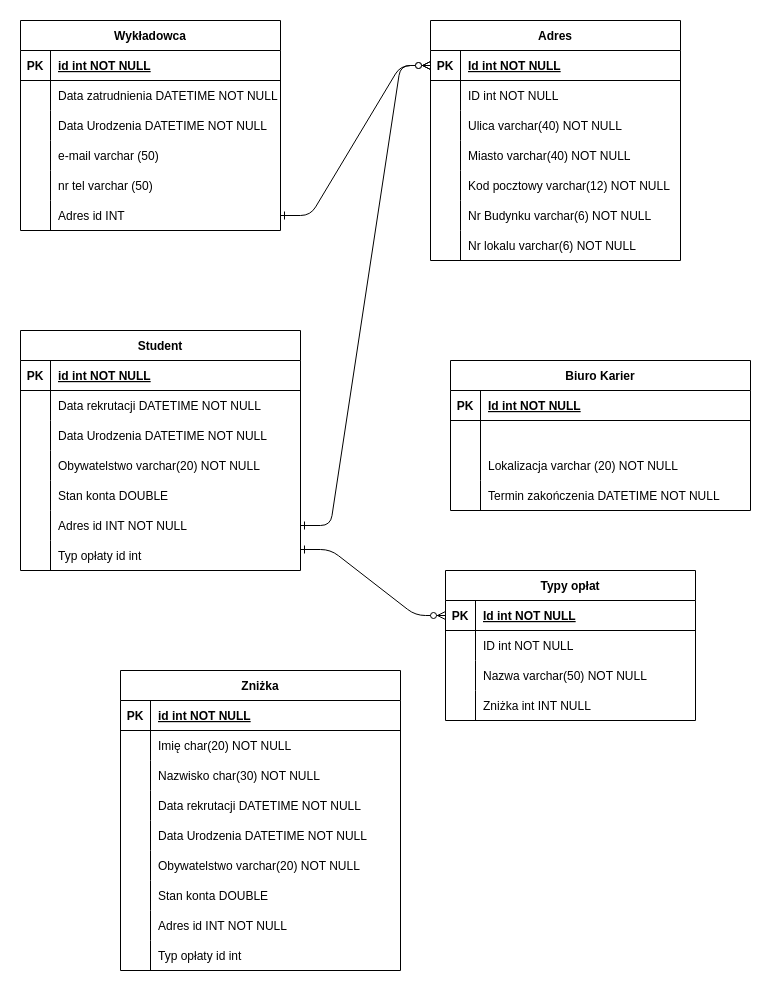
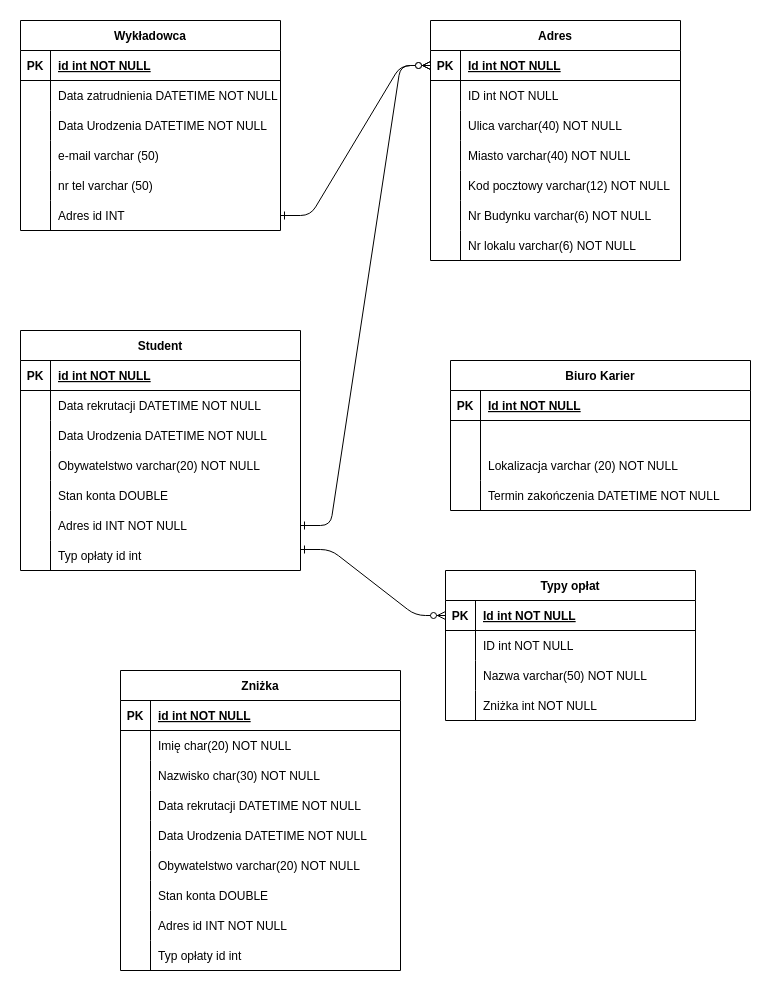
node "Zniżka int INT NULL": label "Zniżka int INT NULL" -> "Zniżka int NOT NULL"
